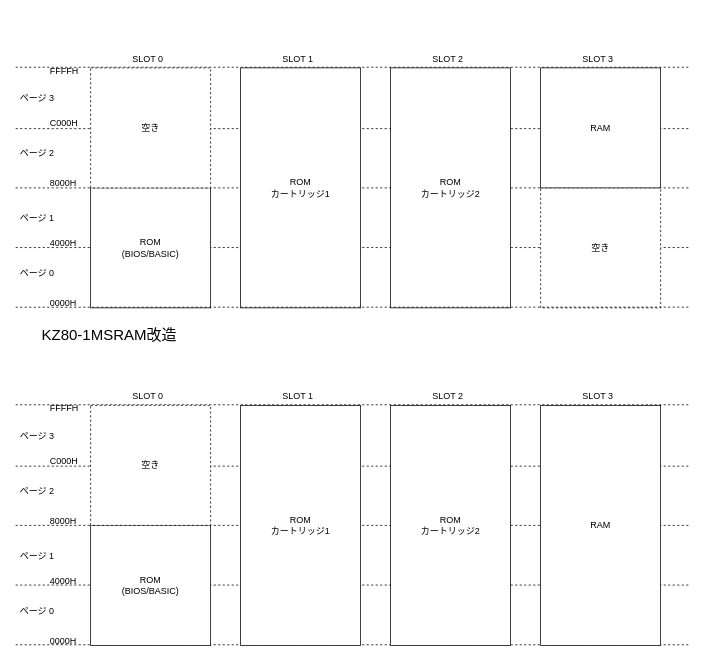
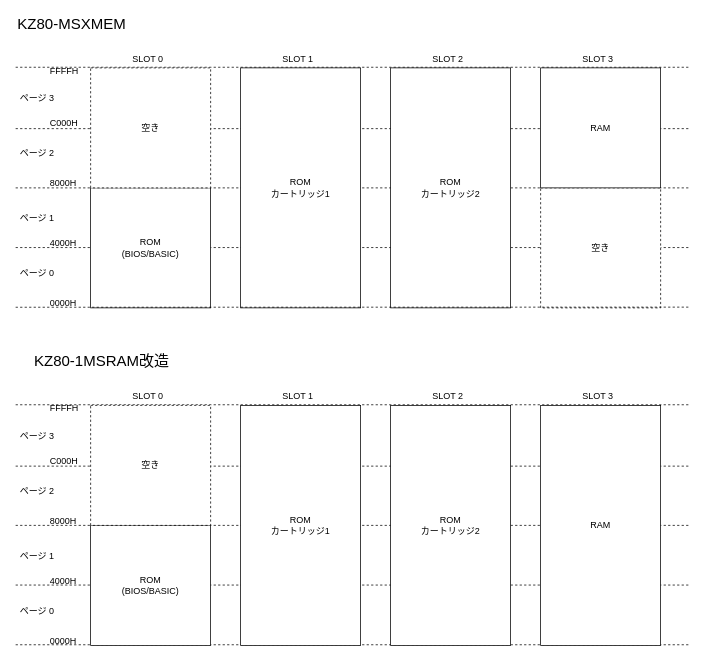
node "KZ80-MSXMEM": added
node "KZ80-1MSRAM改造": moved (109, 334) -> (102, 360)
